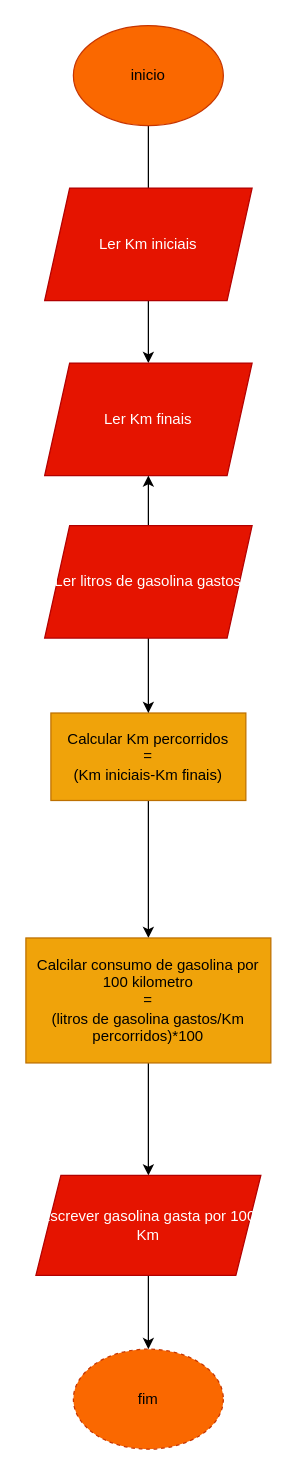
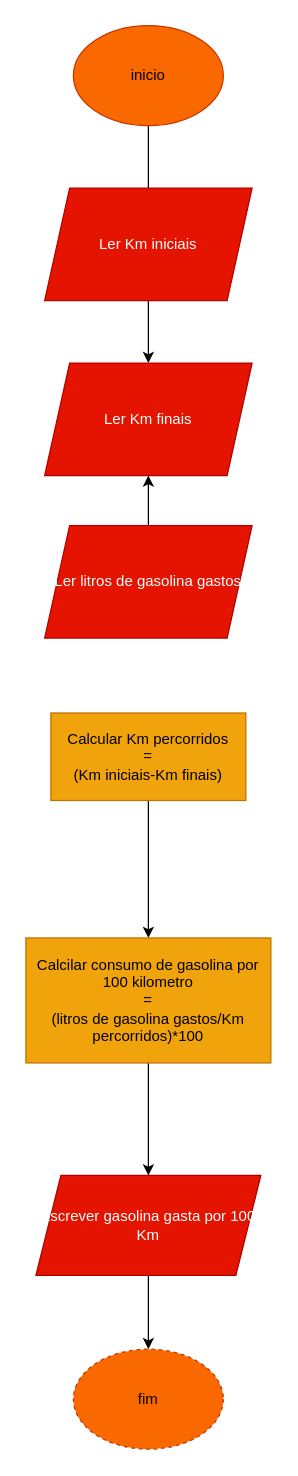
edge "Ler litros de gasolina gastos" -> "Calcular Km percorridos = (Km iniciais-Km finais)": removed
